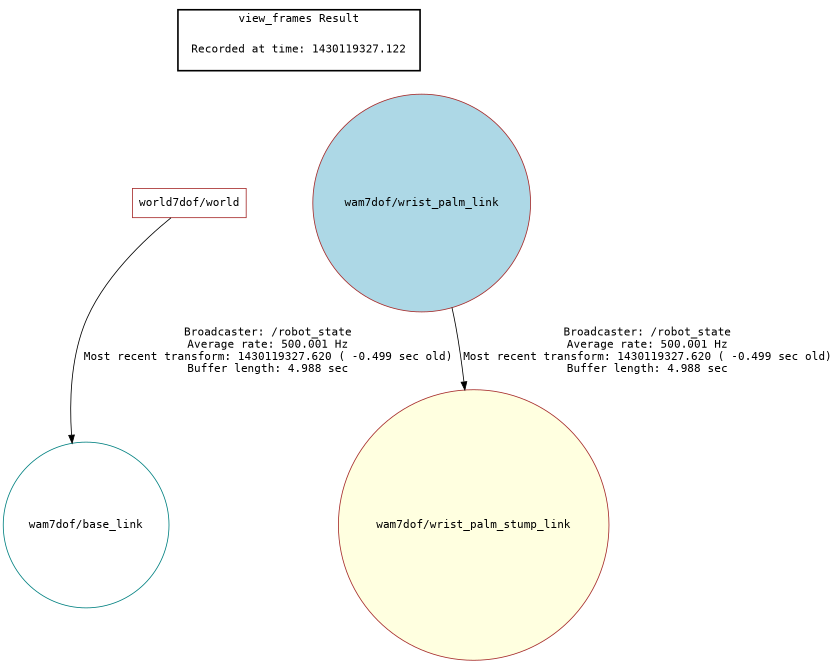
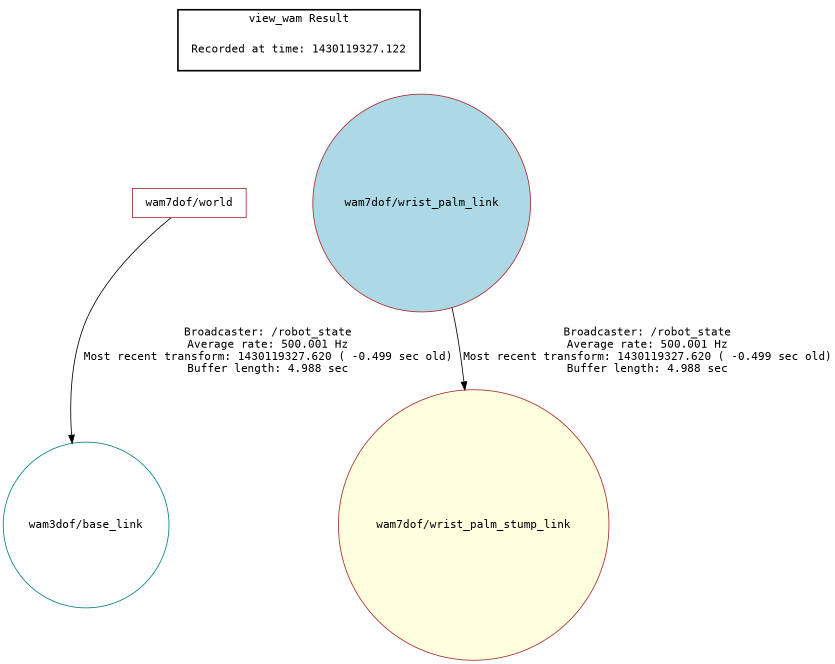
cluster "view_frames Result": label "view_frames Result" -> "view_wam Result"
node "world7dof/world": label "world7dof/world" -> "wam7dof/world"
node "wam7dof/base_link": label "wam7dof/base_link" -> "wam3dof/base_link"
